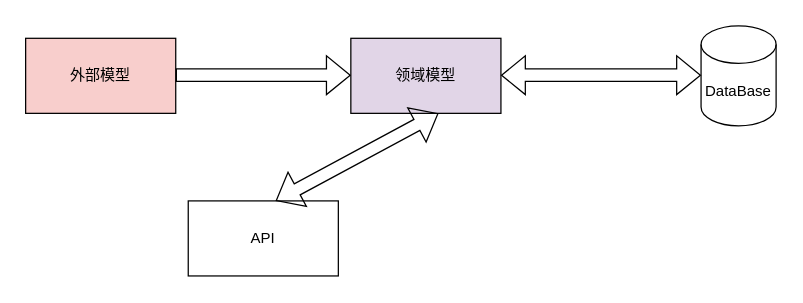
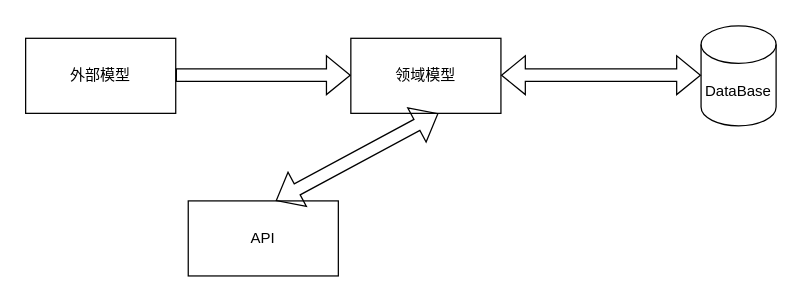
node "外部模型": fillcolor #f8cecc -> #ffffff
node "领域模型": fillcolor #e1d5e7 -> #ffffff
